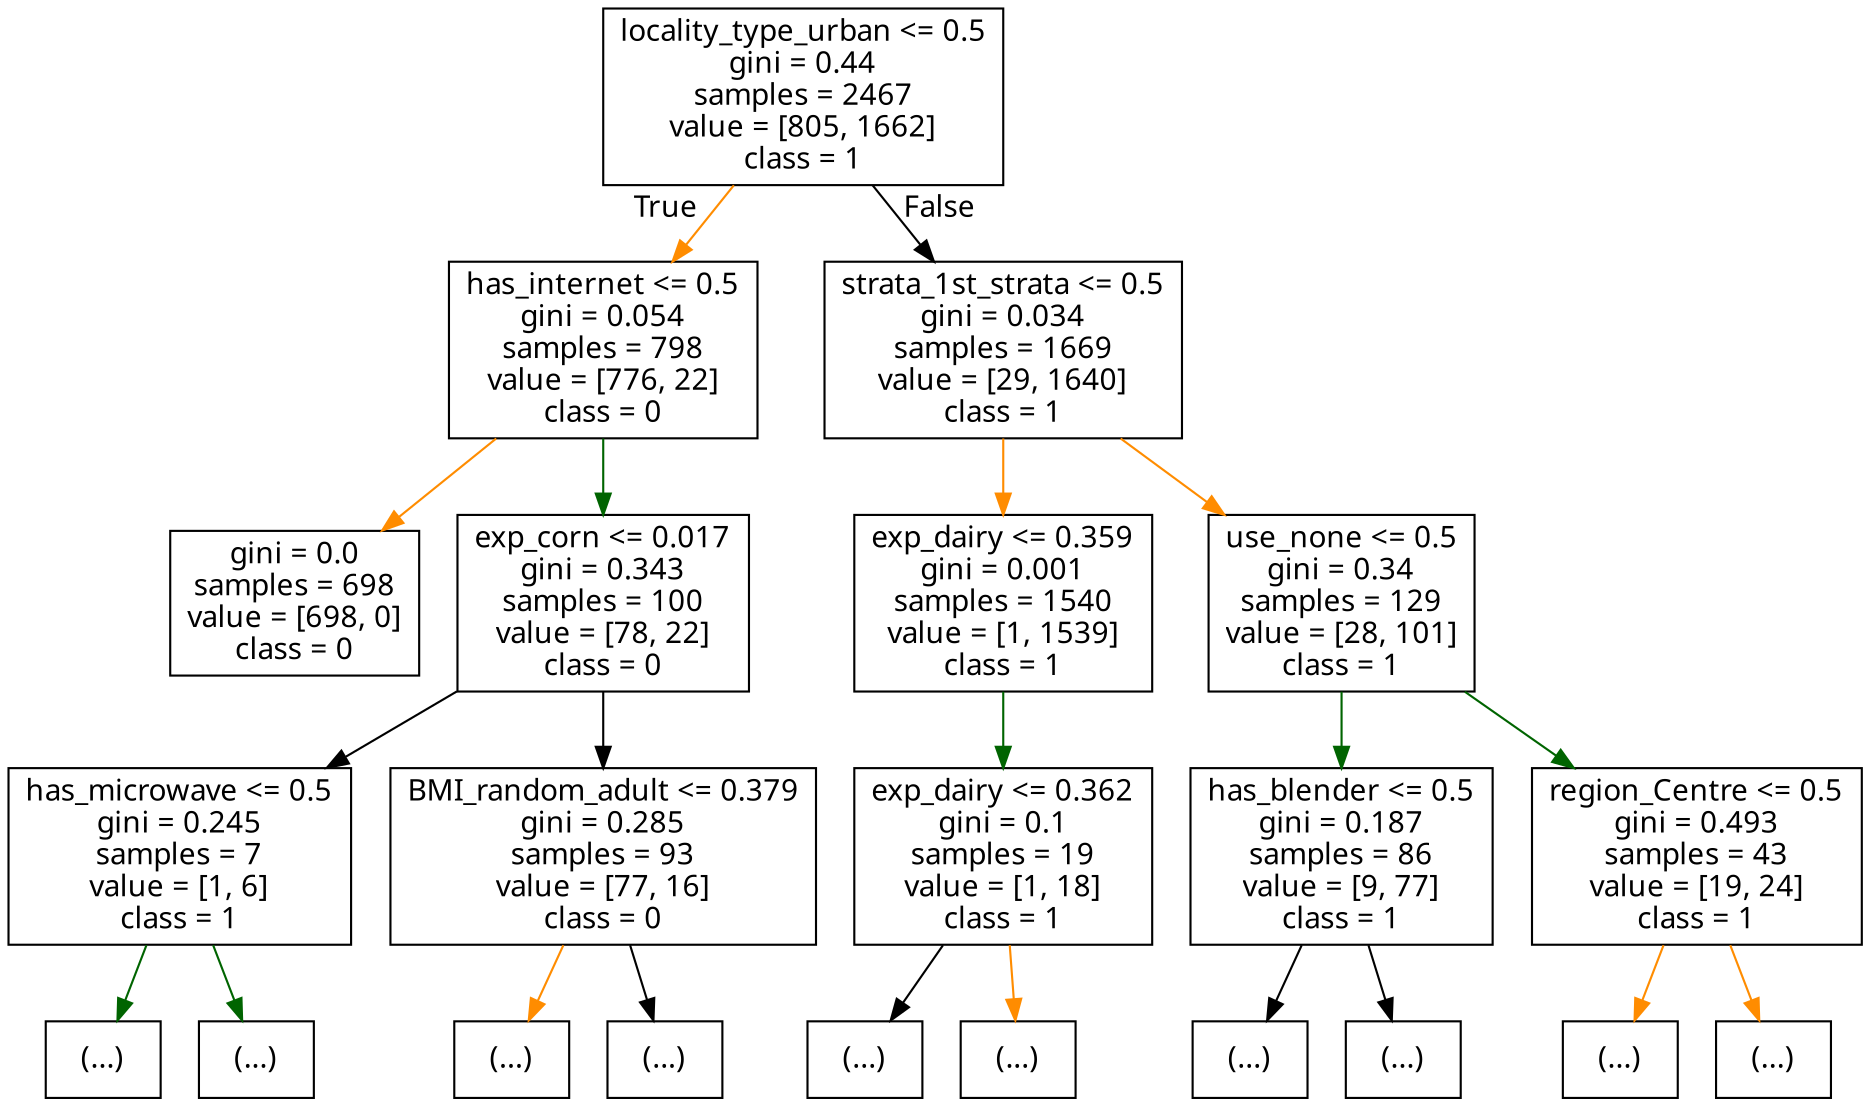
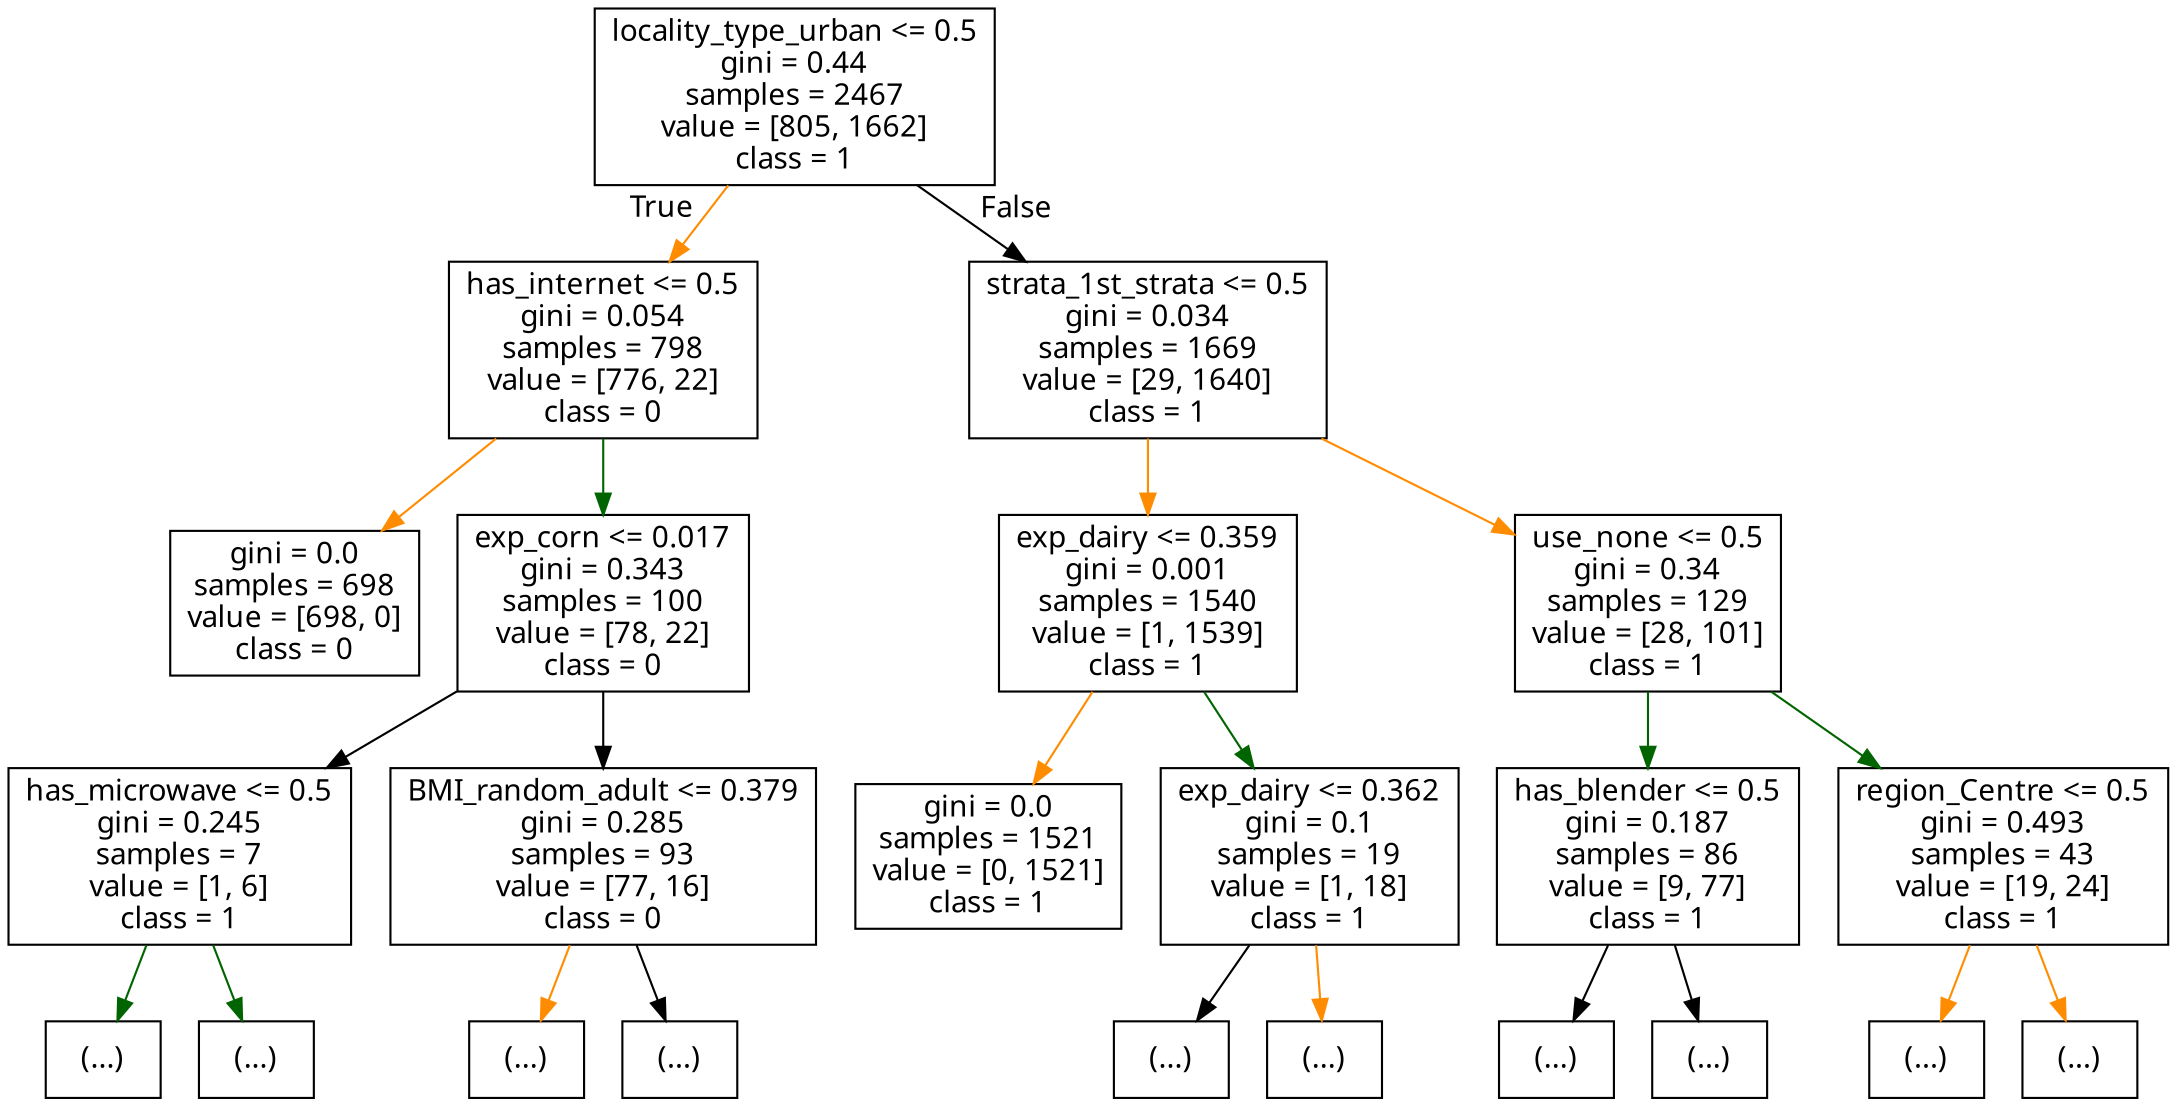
node "gini = 0.0 samples = 1521 value = [0, 1521] class = 1": added
